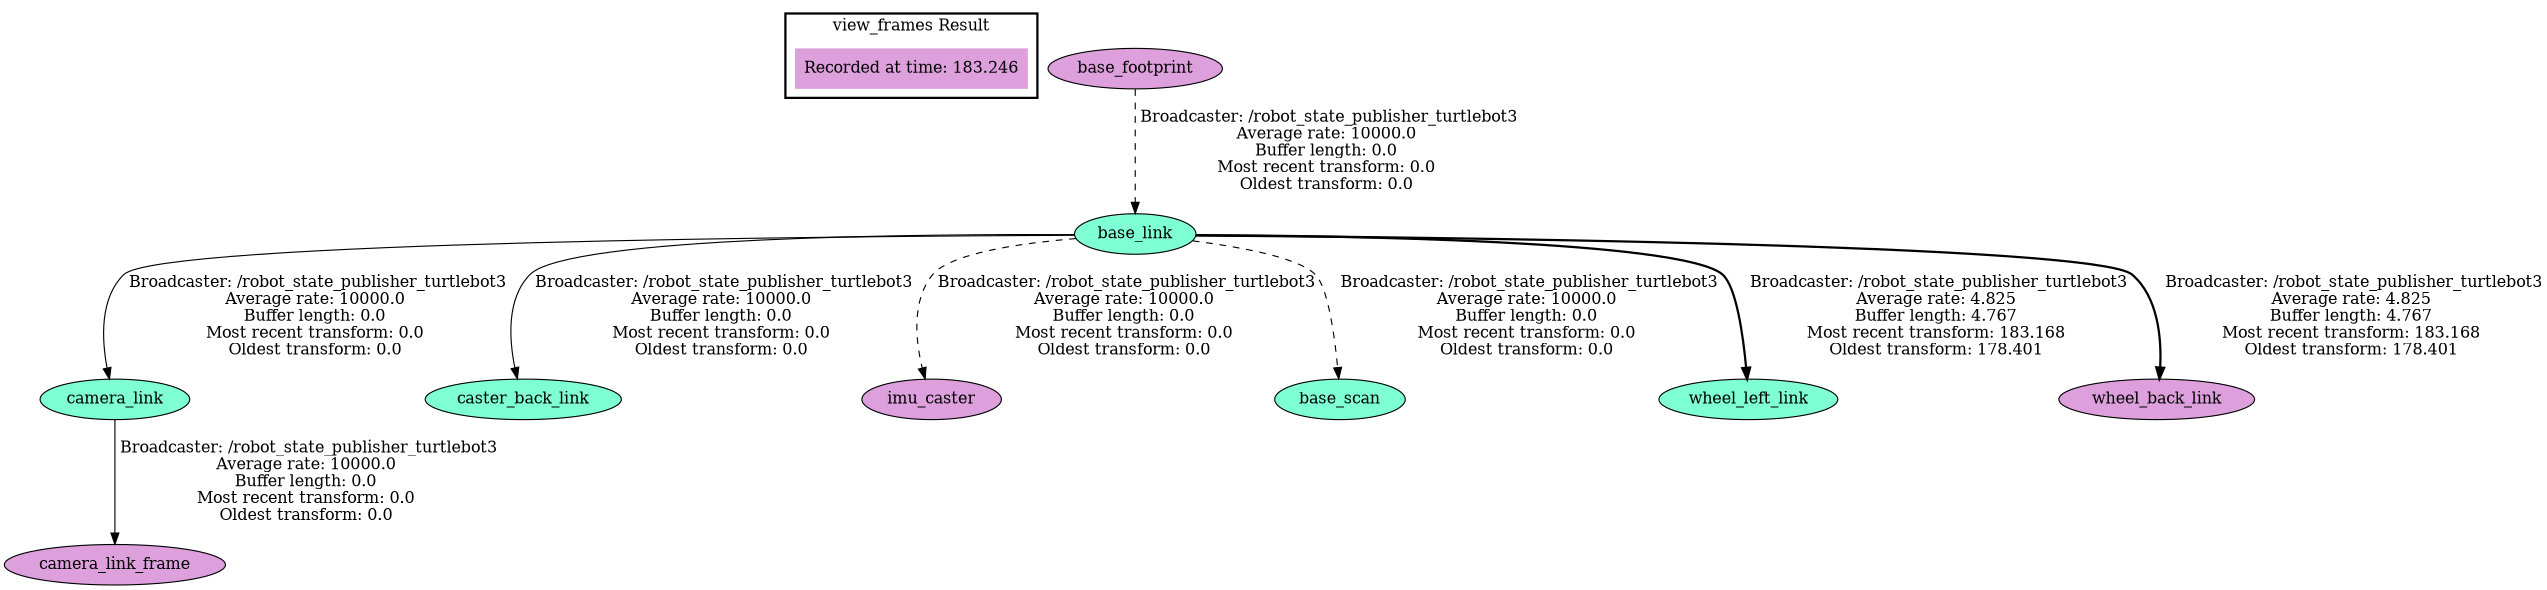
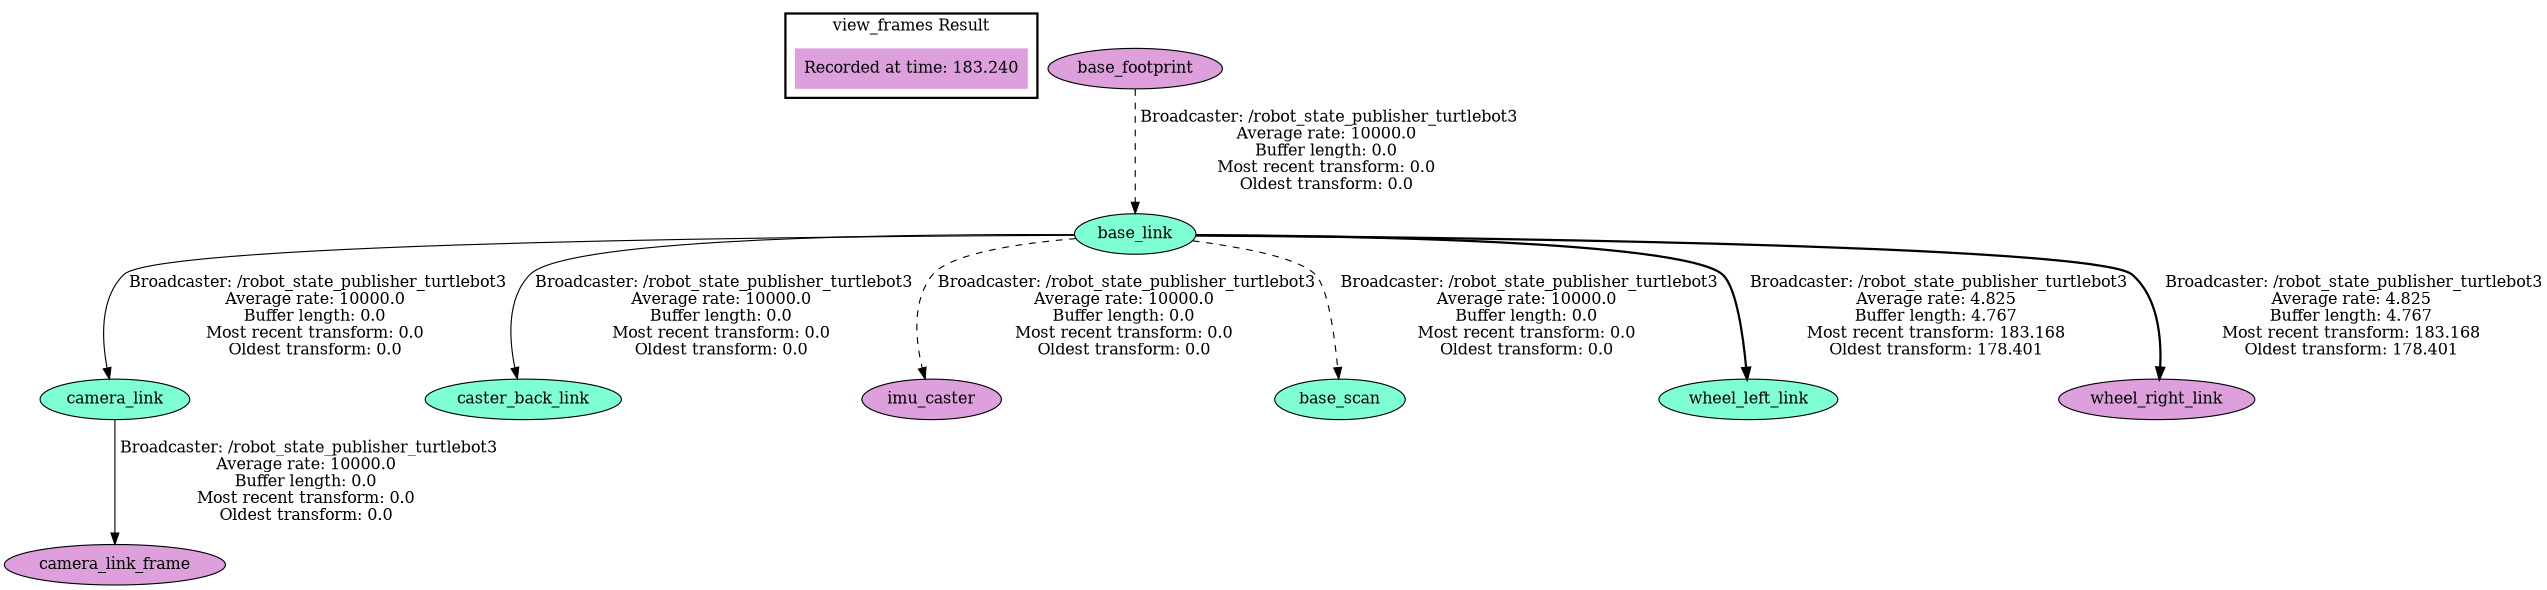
node "Recorded at time: 183.246": label "Recorded at time: 183.246" -> "Recorded at time: 183.240"
node "wheel_back_link": label "wheel_back_link" -> "wheel_right_link"
